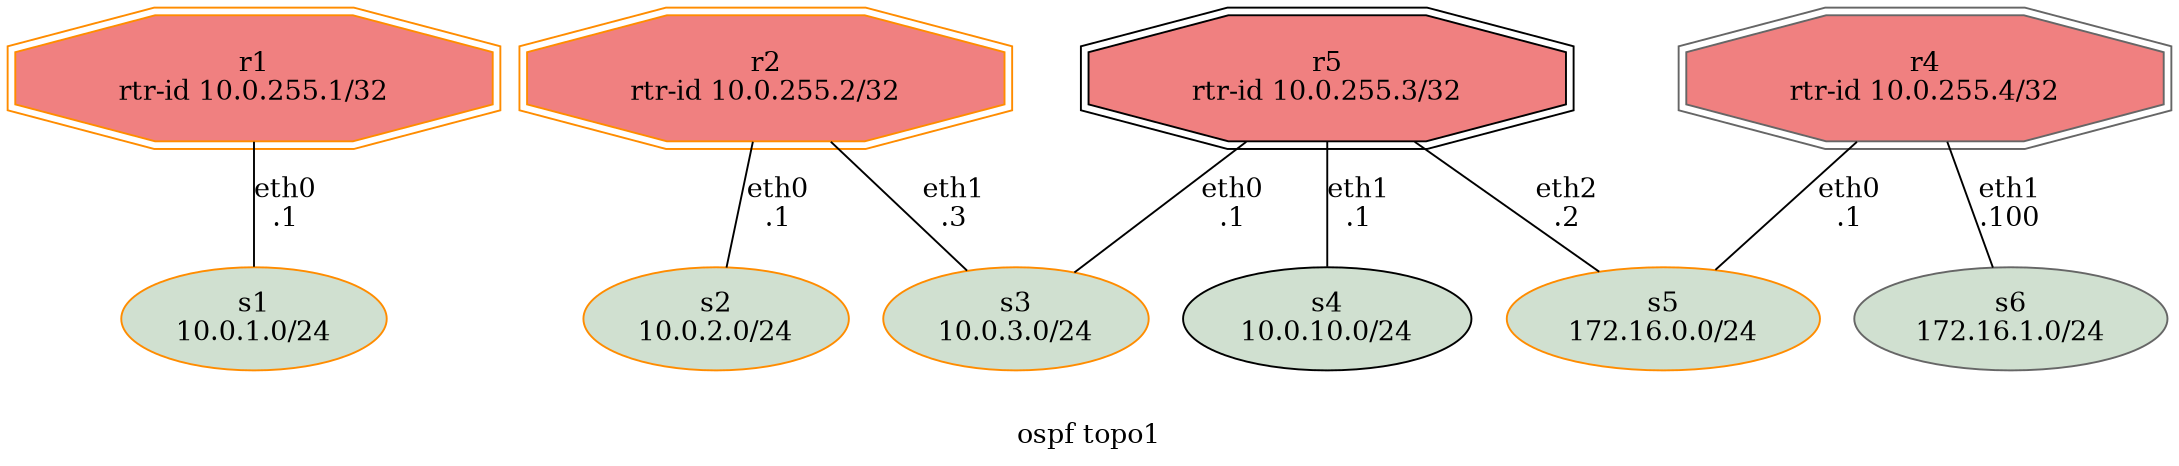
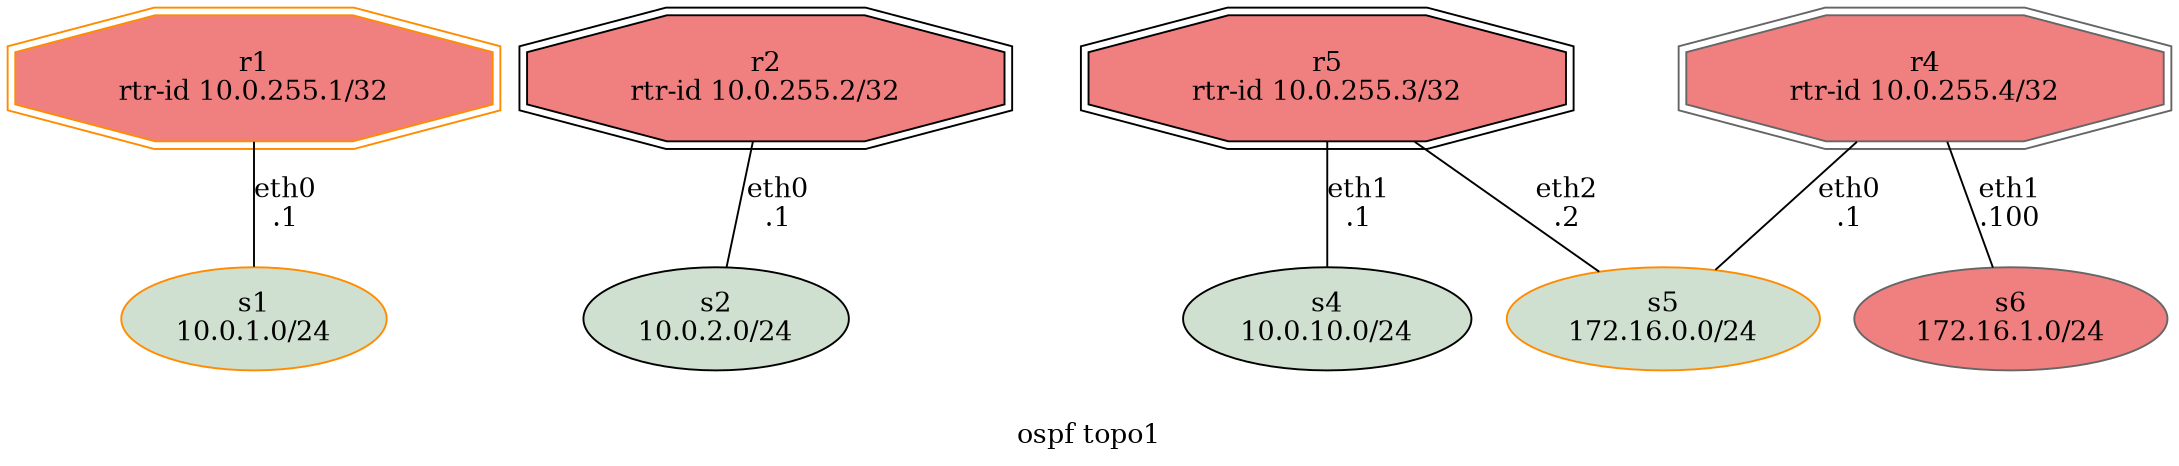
node "r2 rtr-id 10.0.255.2/32": color darkorange -> black
node "s2 10.0.2.0/24": color darkorange -> black
node "s3 10.0.3.0/24": removed
node "s6 172.16.1.0/24": fillcolor #d0e0d0 -> #f08080
